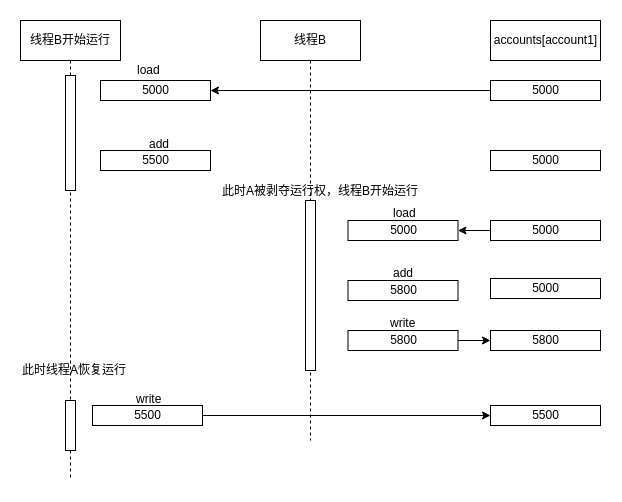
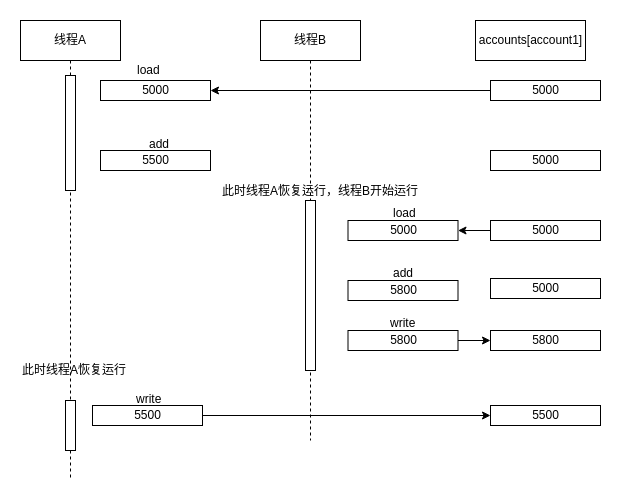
node "线程B开始运行": label "线程B开始运行" -> "线程A"
node "accounts[account1]": moved (546, 41) -> (531, 41)
node "此时A被剥夺运行权，线程B开始运行": label "此时A被剥夺运行权，线程B开始运行" -> "此时线程A恢复运行，线程B开始运行"
